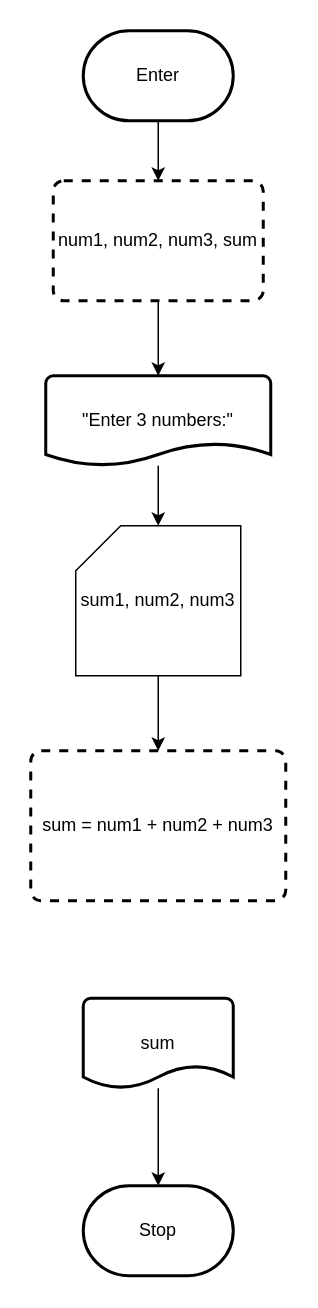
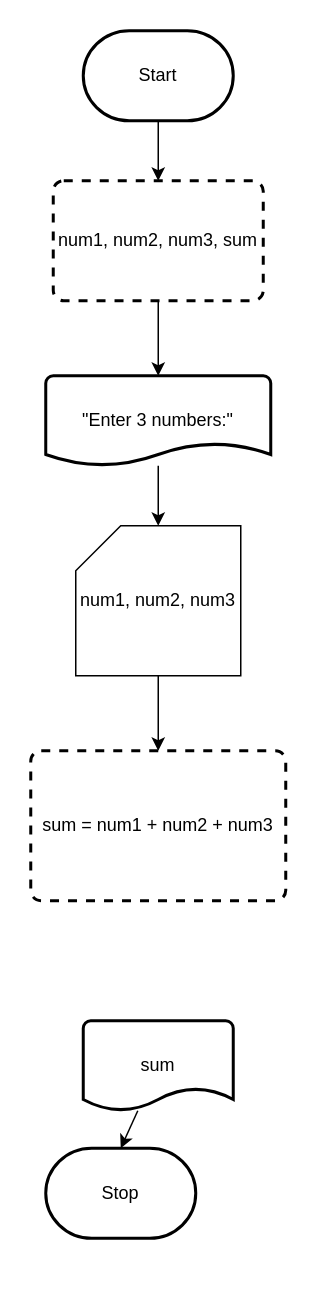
node "Enter": label "Enter" -> "Start"
node "sum1, num2, num3": label "sum1, num2, num3" -> "num1, num2, num3"
node "sum": moved (158, 1043) -> (158, 1066)
node "Stop": moved (158, 1231) -> (121, 1193)
